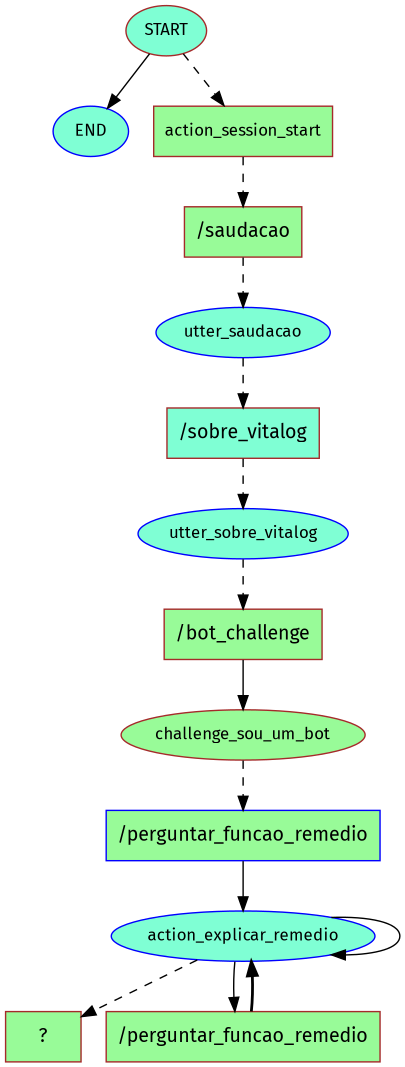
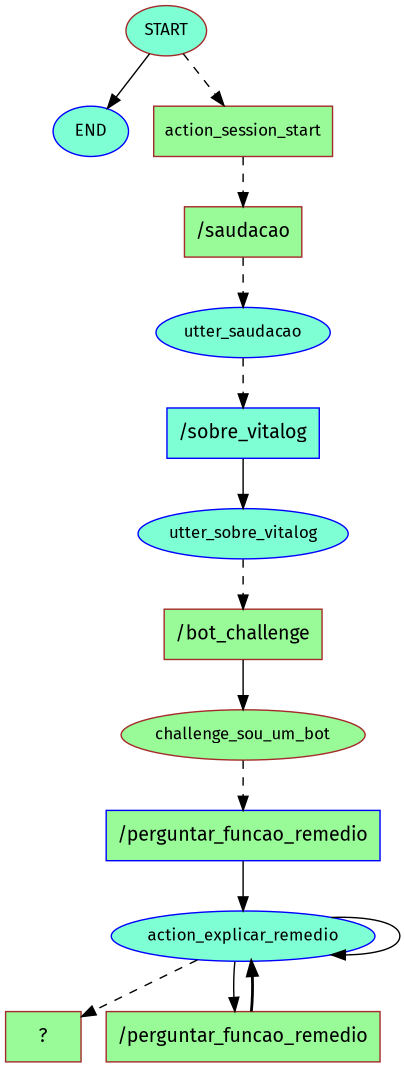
node "/sobre_vitalog": color brown -> blue
edge "/sobre_vitalog" -> "utter_sobre_vitalog": style dashed -> solid
